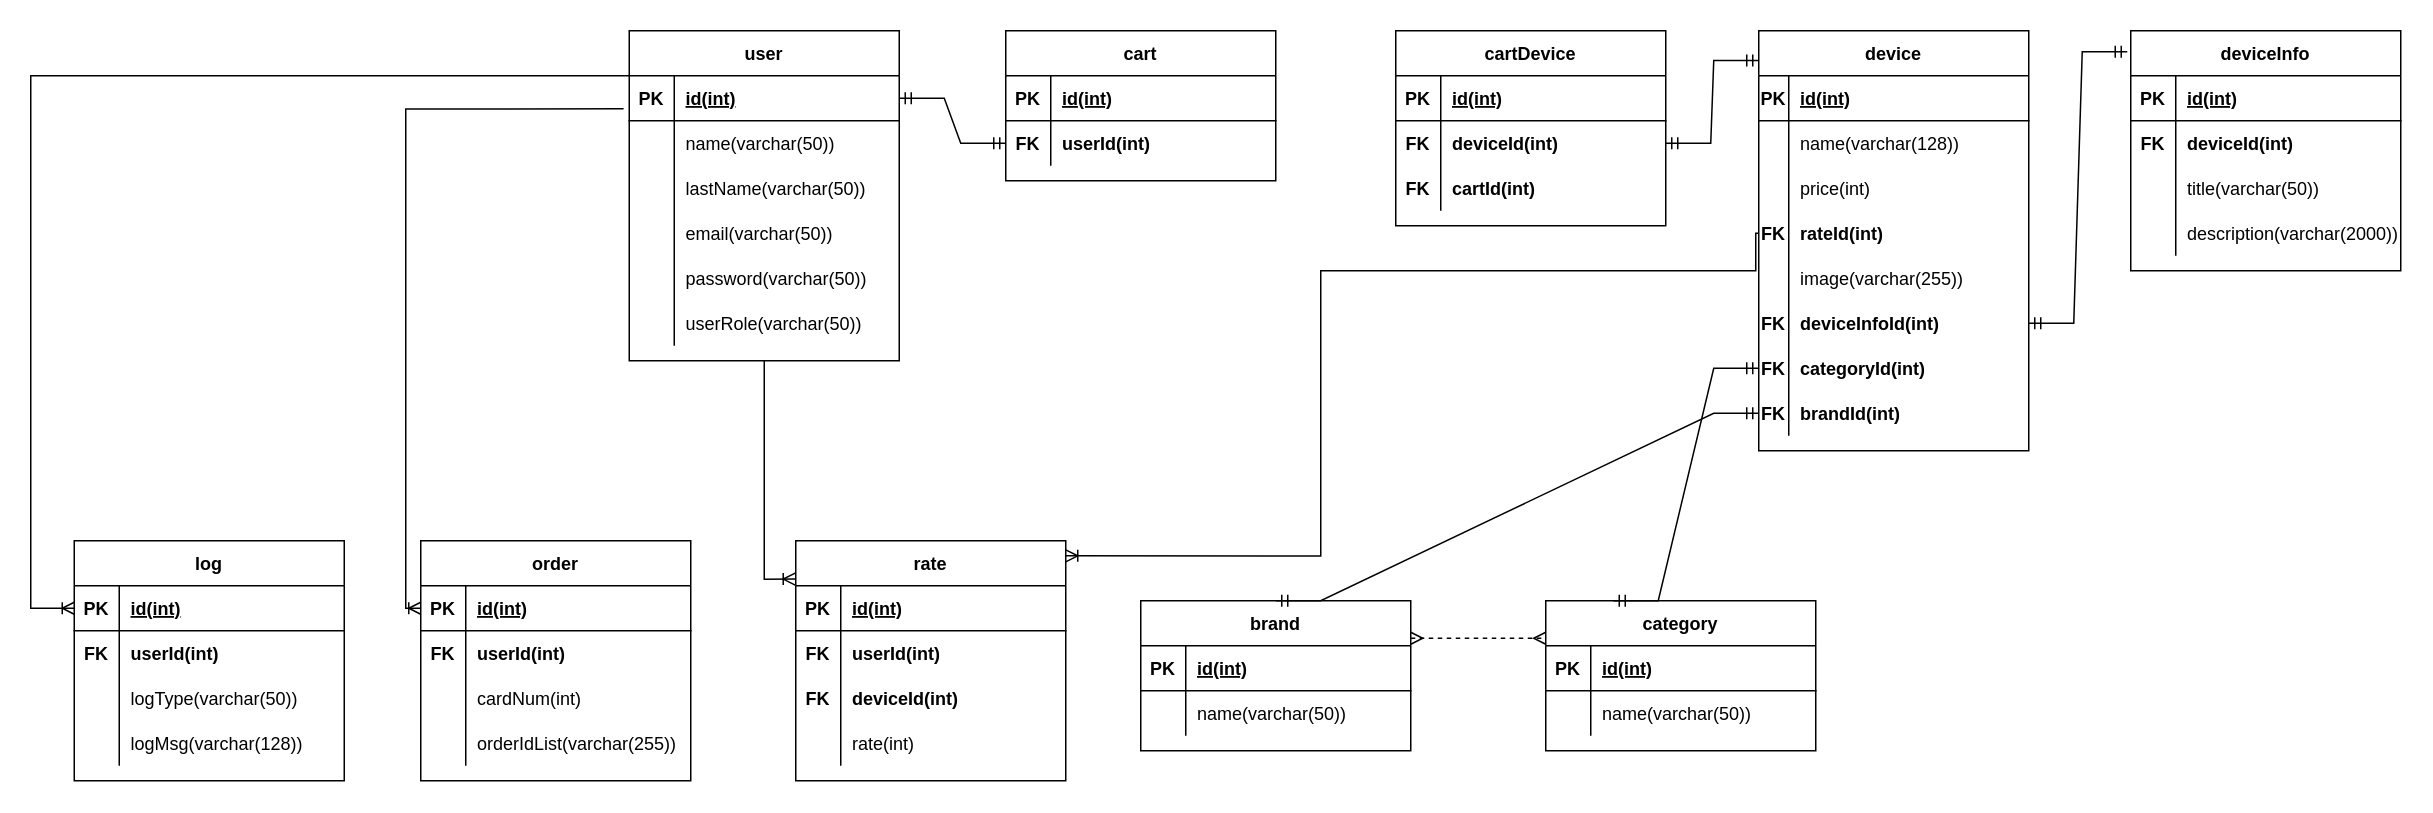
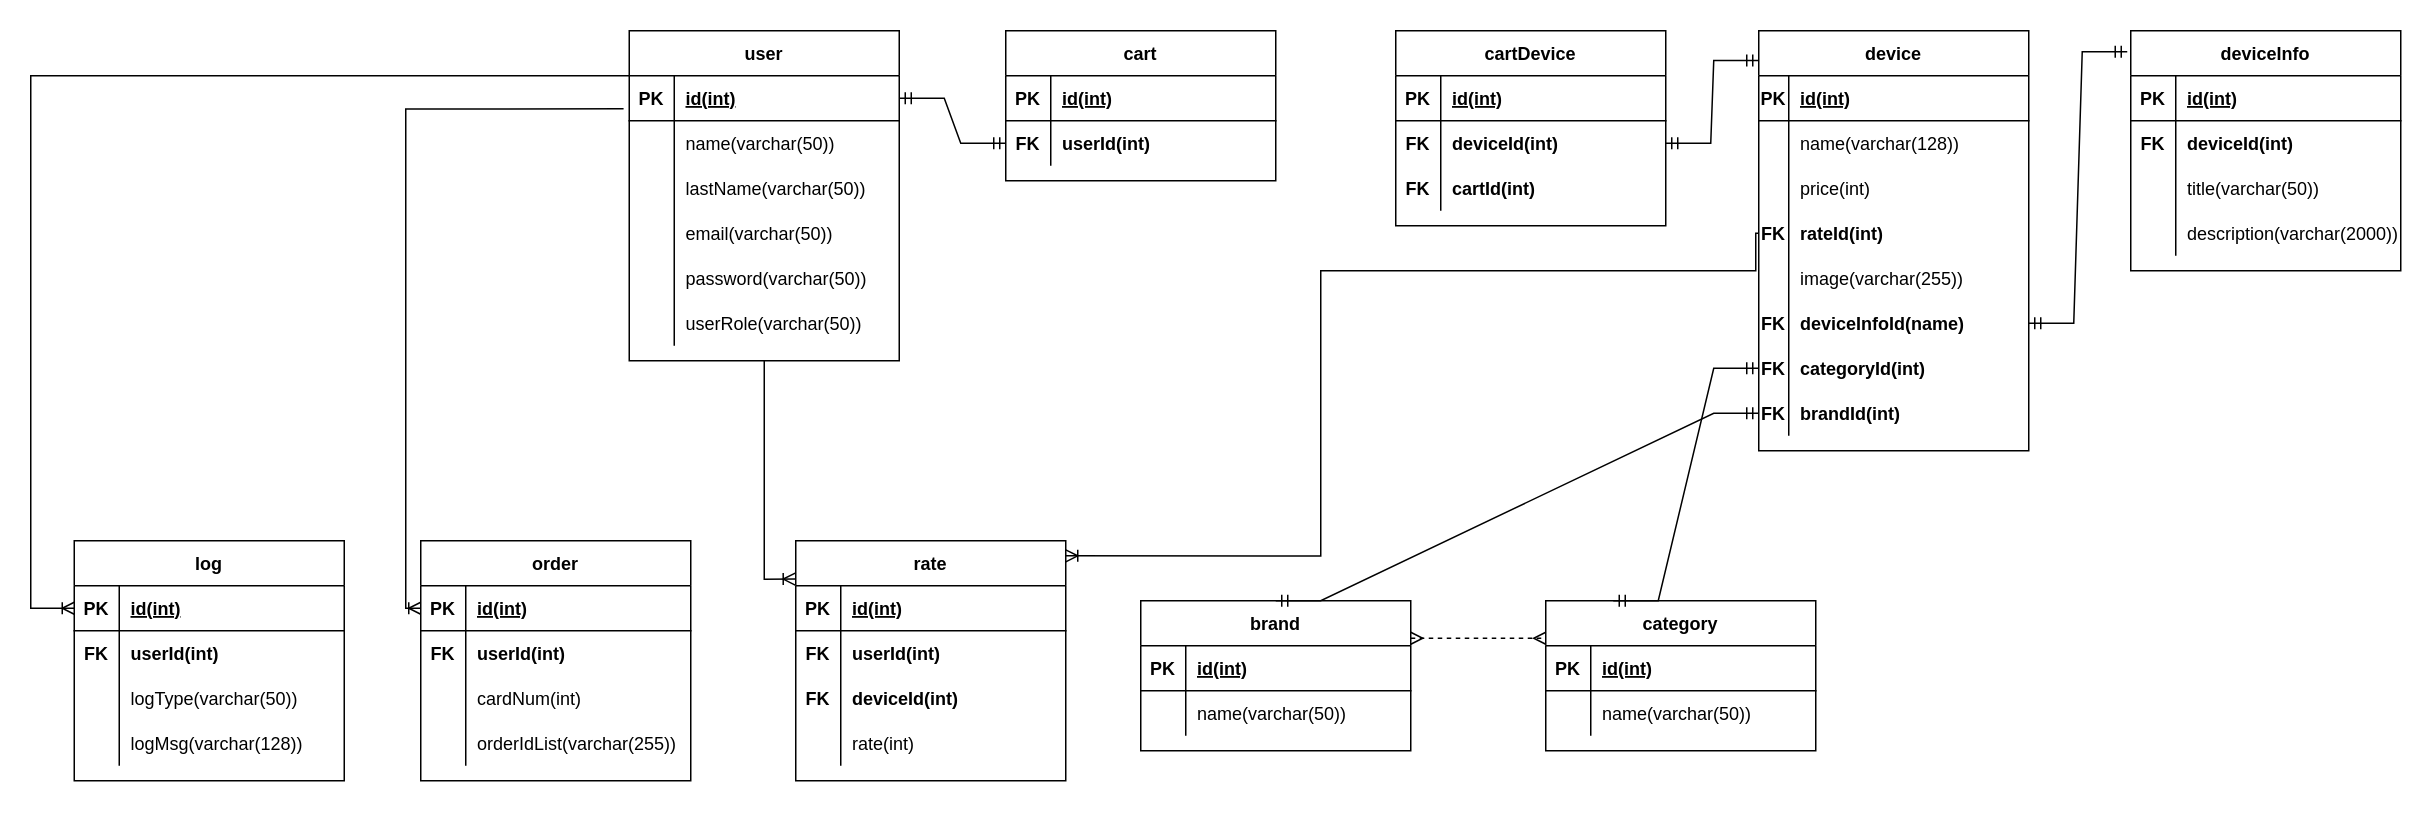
node "deviceInfoId(int)": label "deviceInfoId(int)" -> "deviceInfoId(name)"
